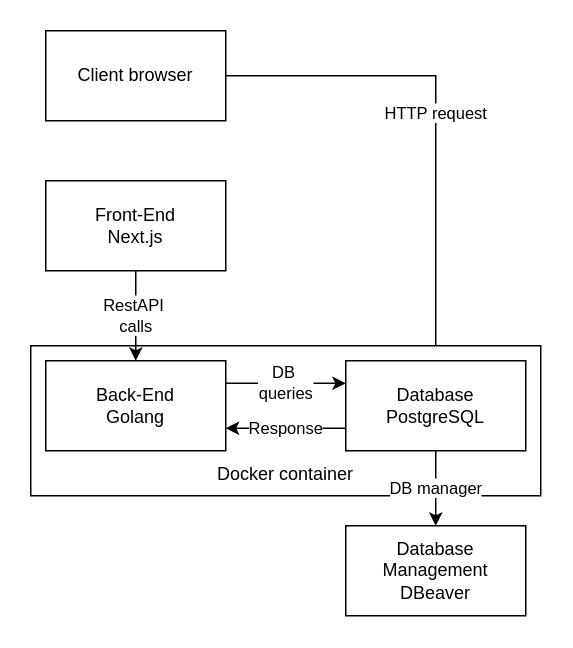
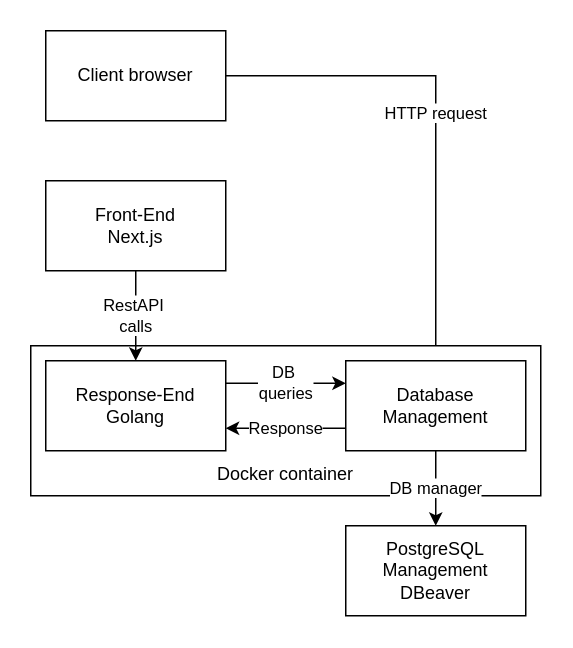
node "Back-End Golang": label "Back-End Golang" -> "Response-End Golang"
node "Database PostgreSQL": label "Database PostgreSQL" -> "Database Management"
node "Database Management DBeaver": label "Database Management DBeaver" -> "PostgreSQL Management DBeaver"
